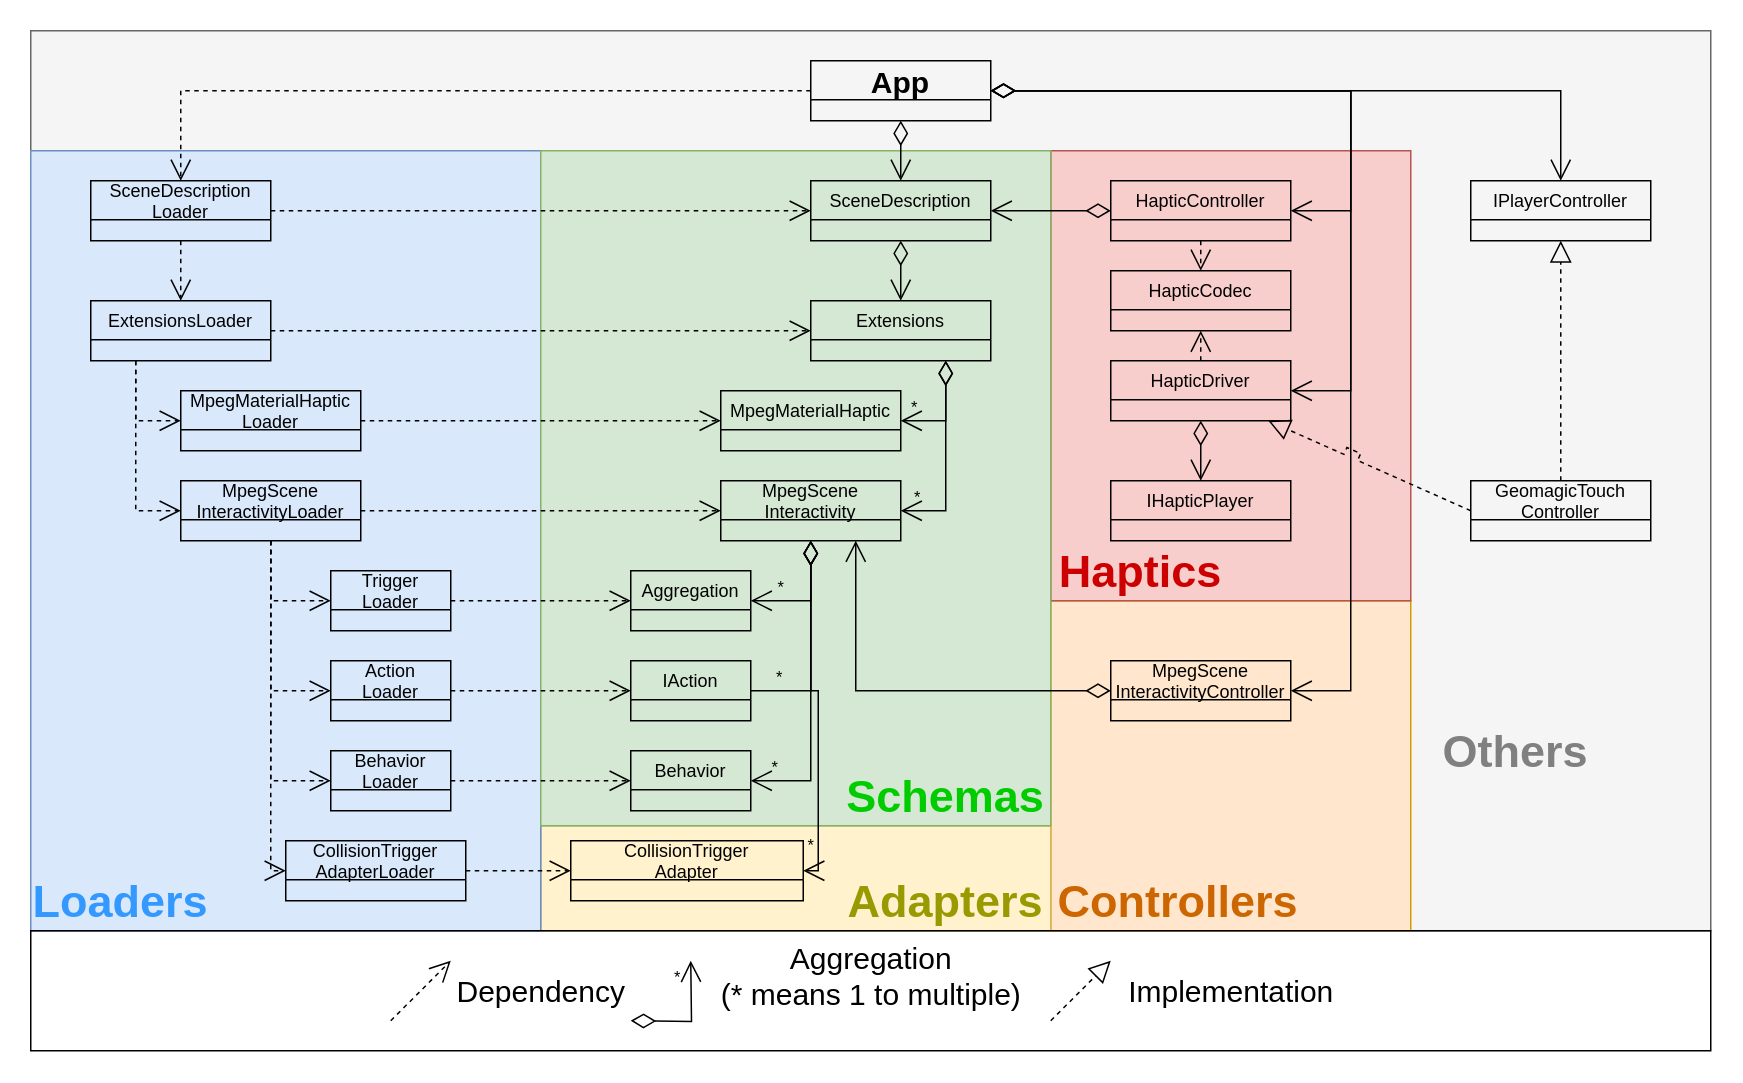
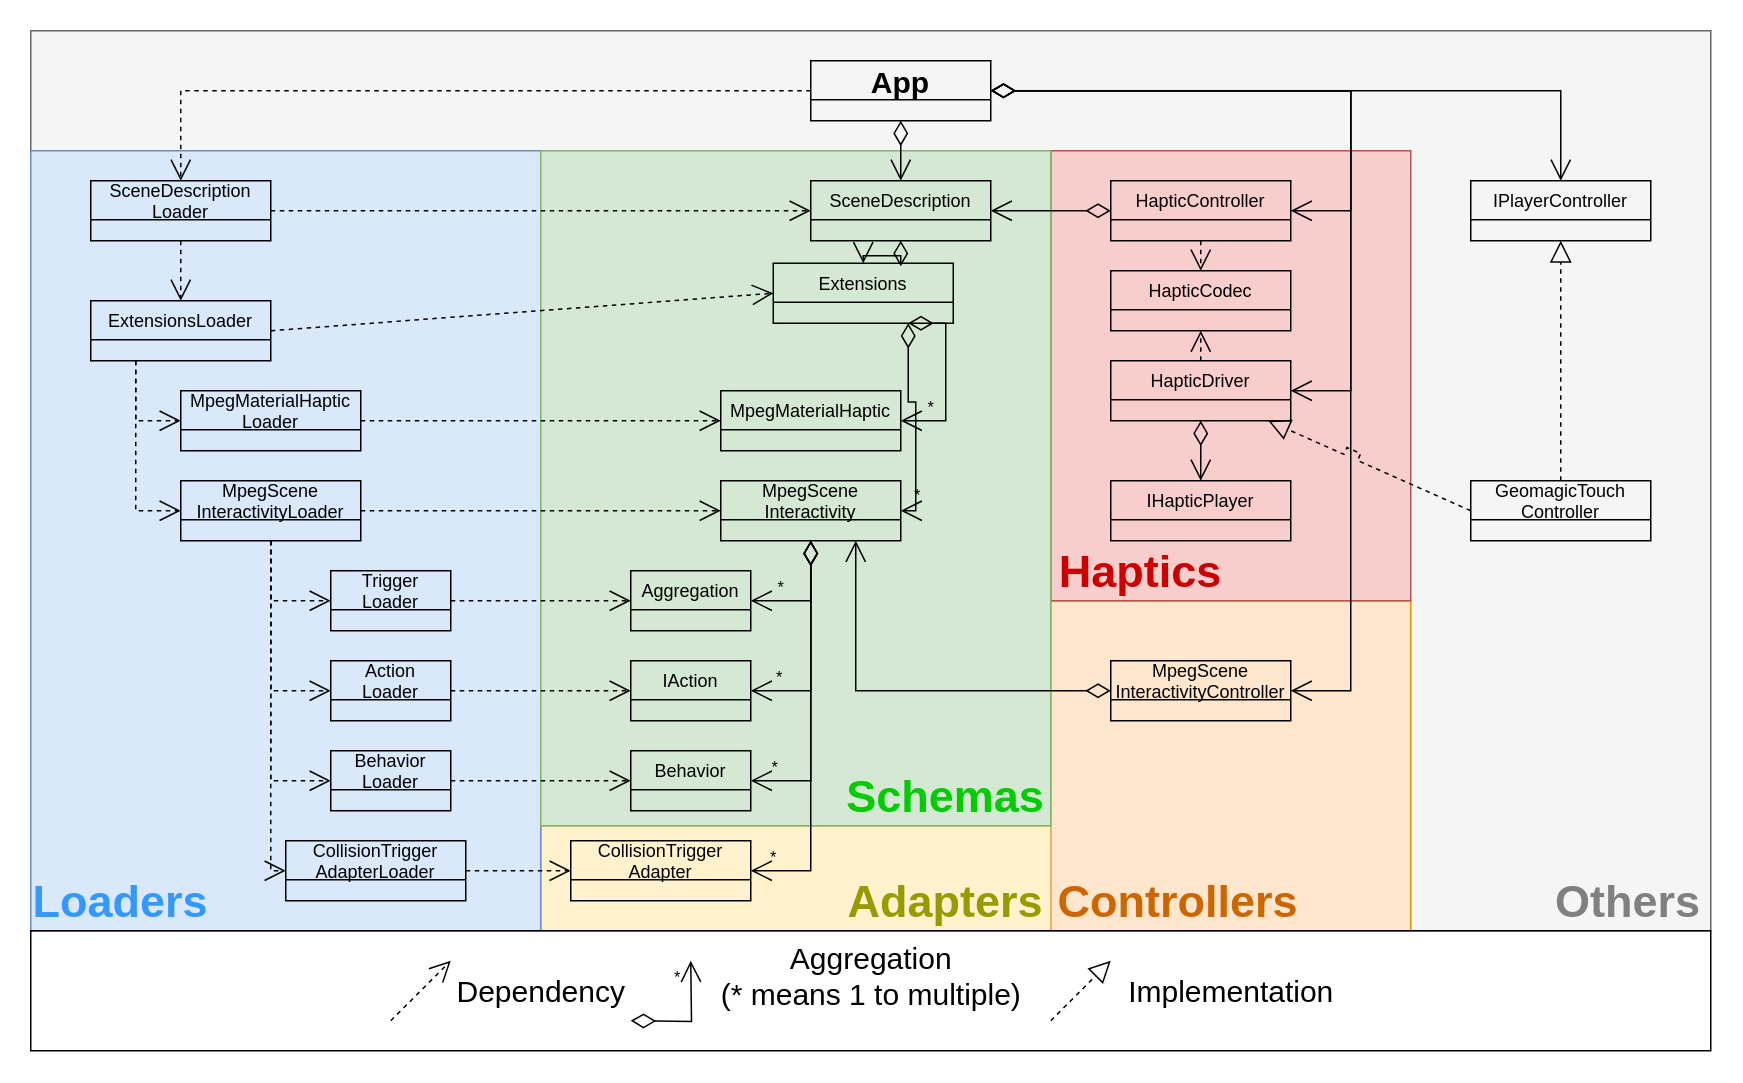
node "Extensions": moved (901, 331) -> (863, 293)
edge "IAction" -> "MpegScene Interactivity": arrowhead none -> open
node "Others": moved (1516, 751) -> (1628, 901)
node "CollisionTrigger Adapter": size 233x60 -> 180x60
